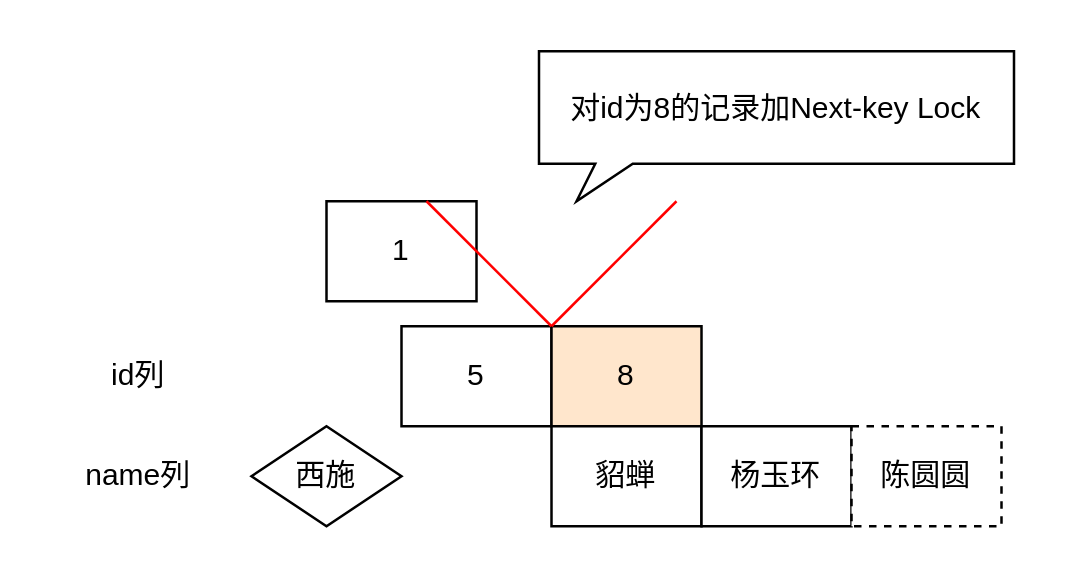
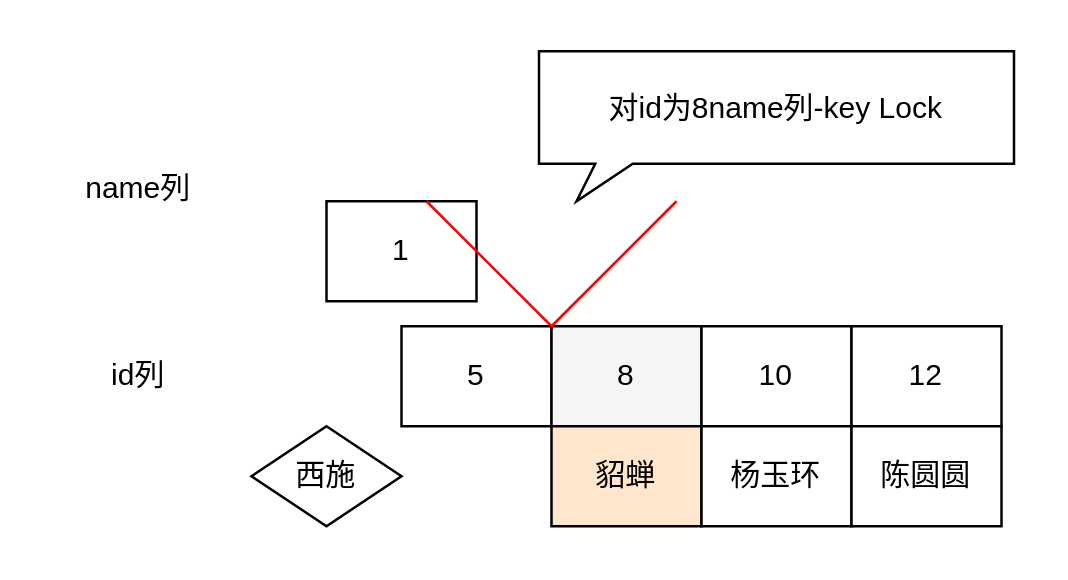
node "对id为8的记录加Next-key Lock": label "对id为8的记录加Next-key Lock" -> "对id为8name列-key Lock"
node "8": fillcolor #ffe6cc -> #f5f5f5
node "10": added
node "12": added
node "name列": moved (139, 476) -> (139, 189)
node "貂蝉": fillcolor #ffffff -> #ffe6cc
node "陈圆圆": style dashed -> solid
